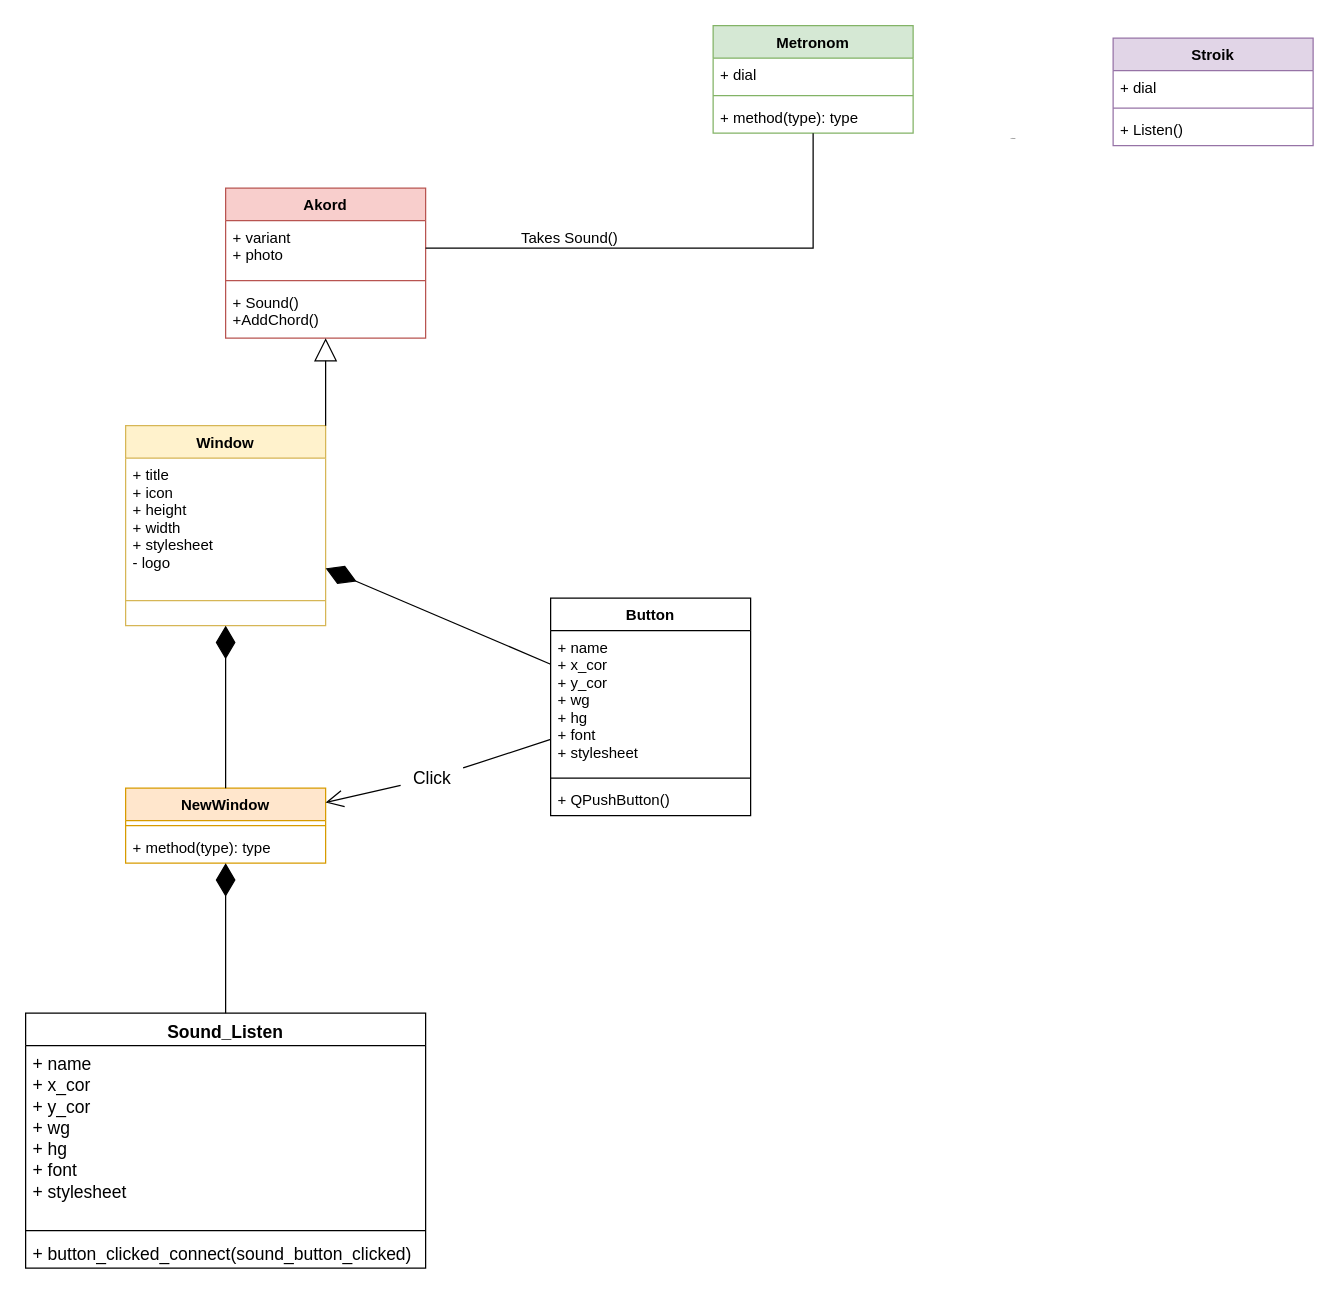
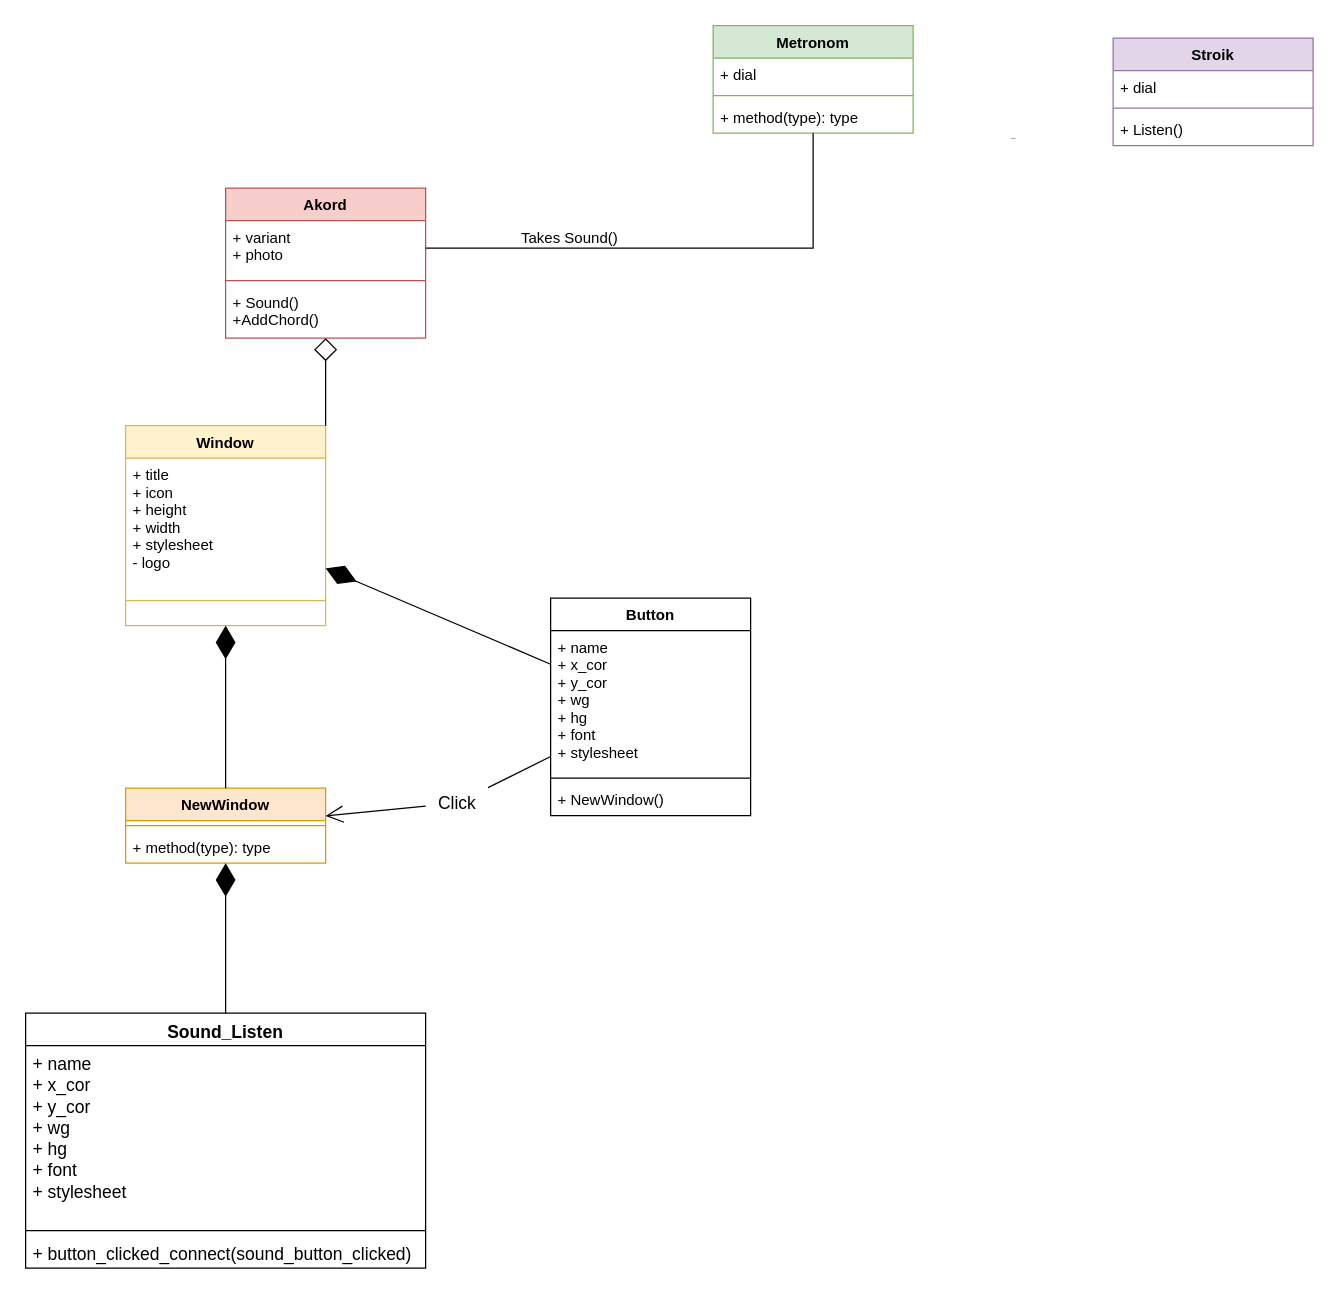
edge "Window" -> "Akord": arrowhead block -> diamond
node "Click": moved (432, 778) -> (457, 803)
node "+ QPushButton()": label "+ QPushButton()" -> "+ NewWindow()"
